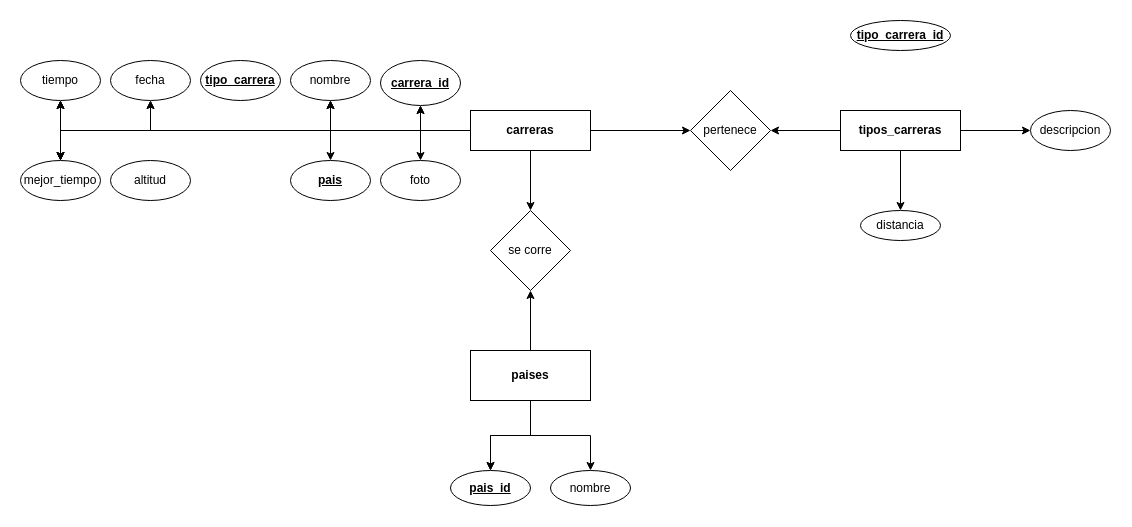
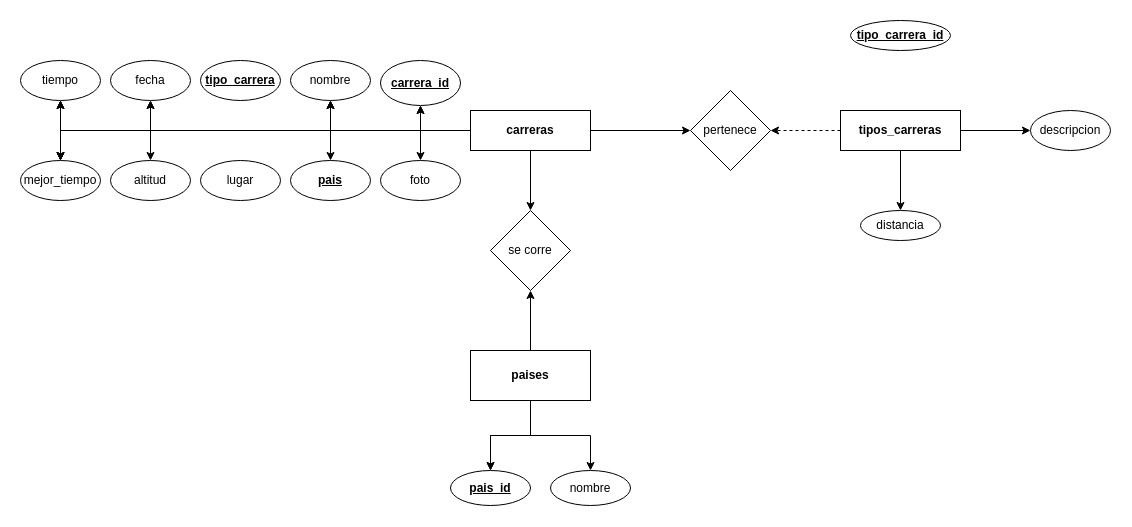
edge "tipos_carreras" -> "pertenece": style solid -> dashed
edge "carreras" -> "altitud": added
node "lugar": added
